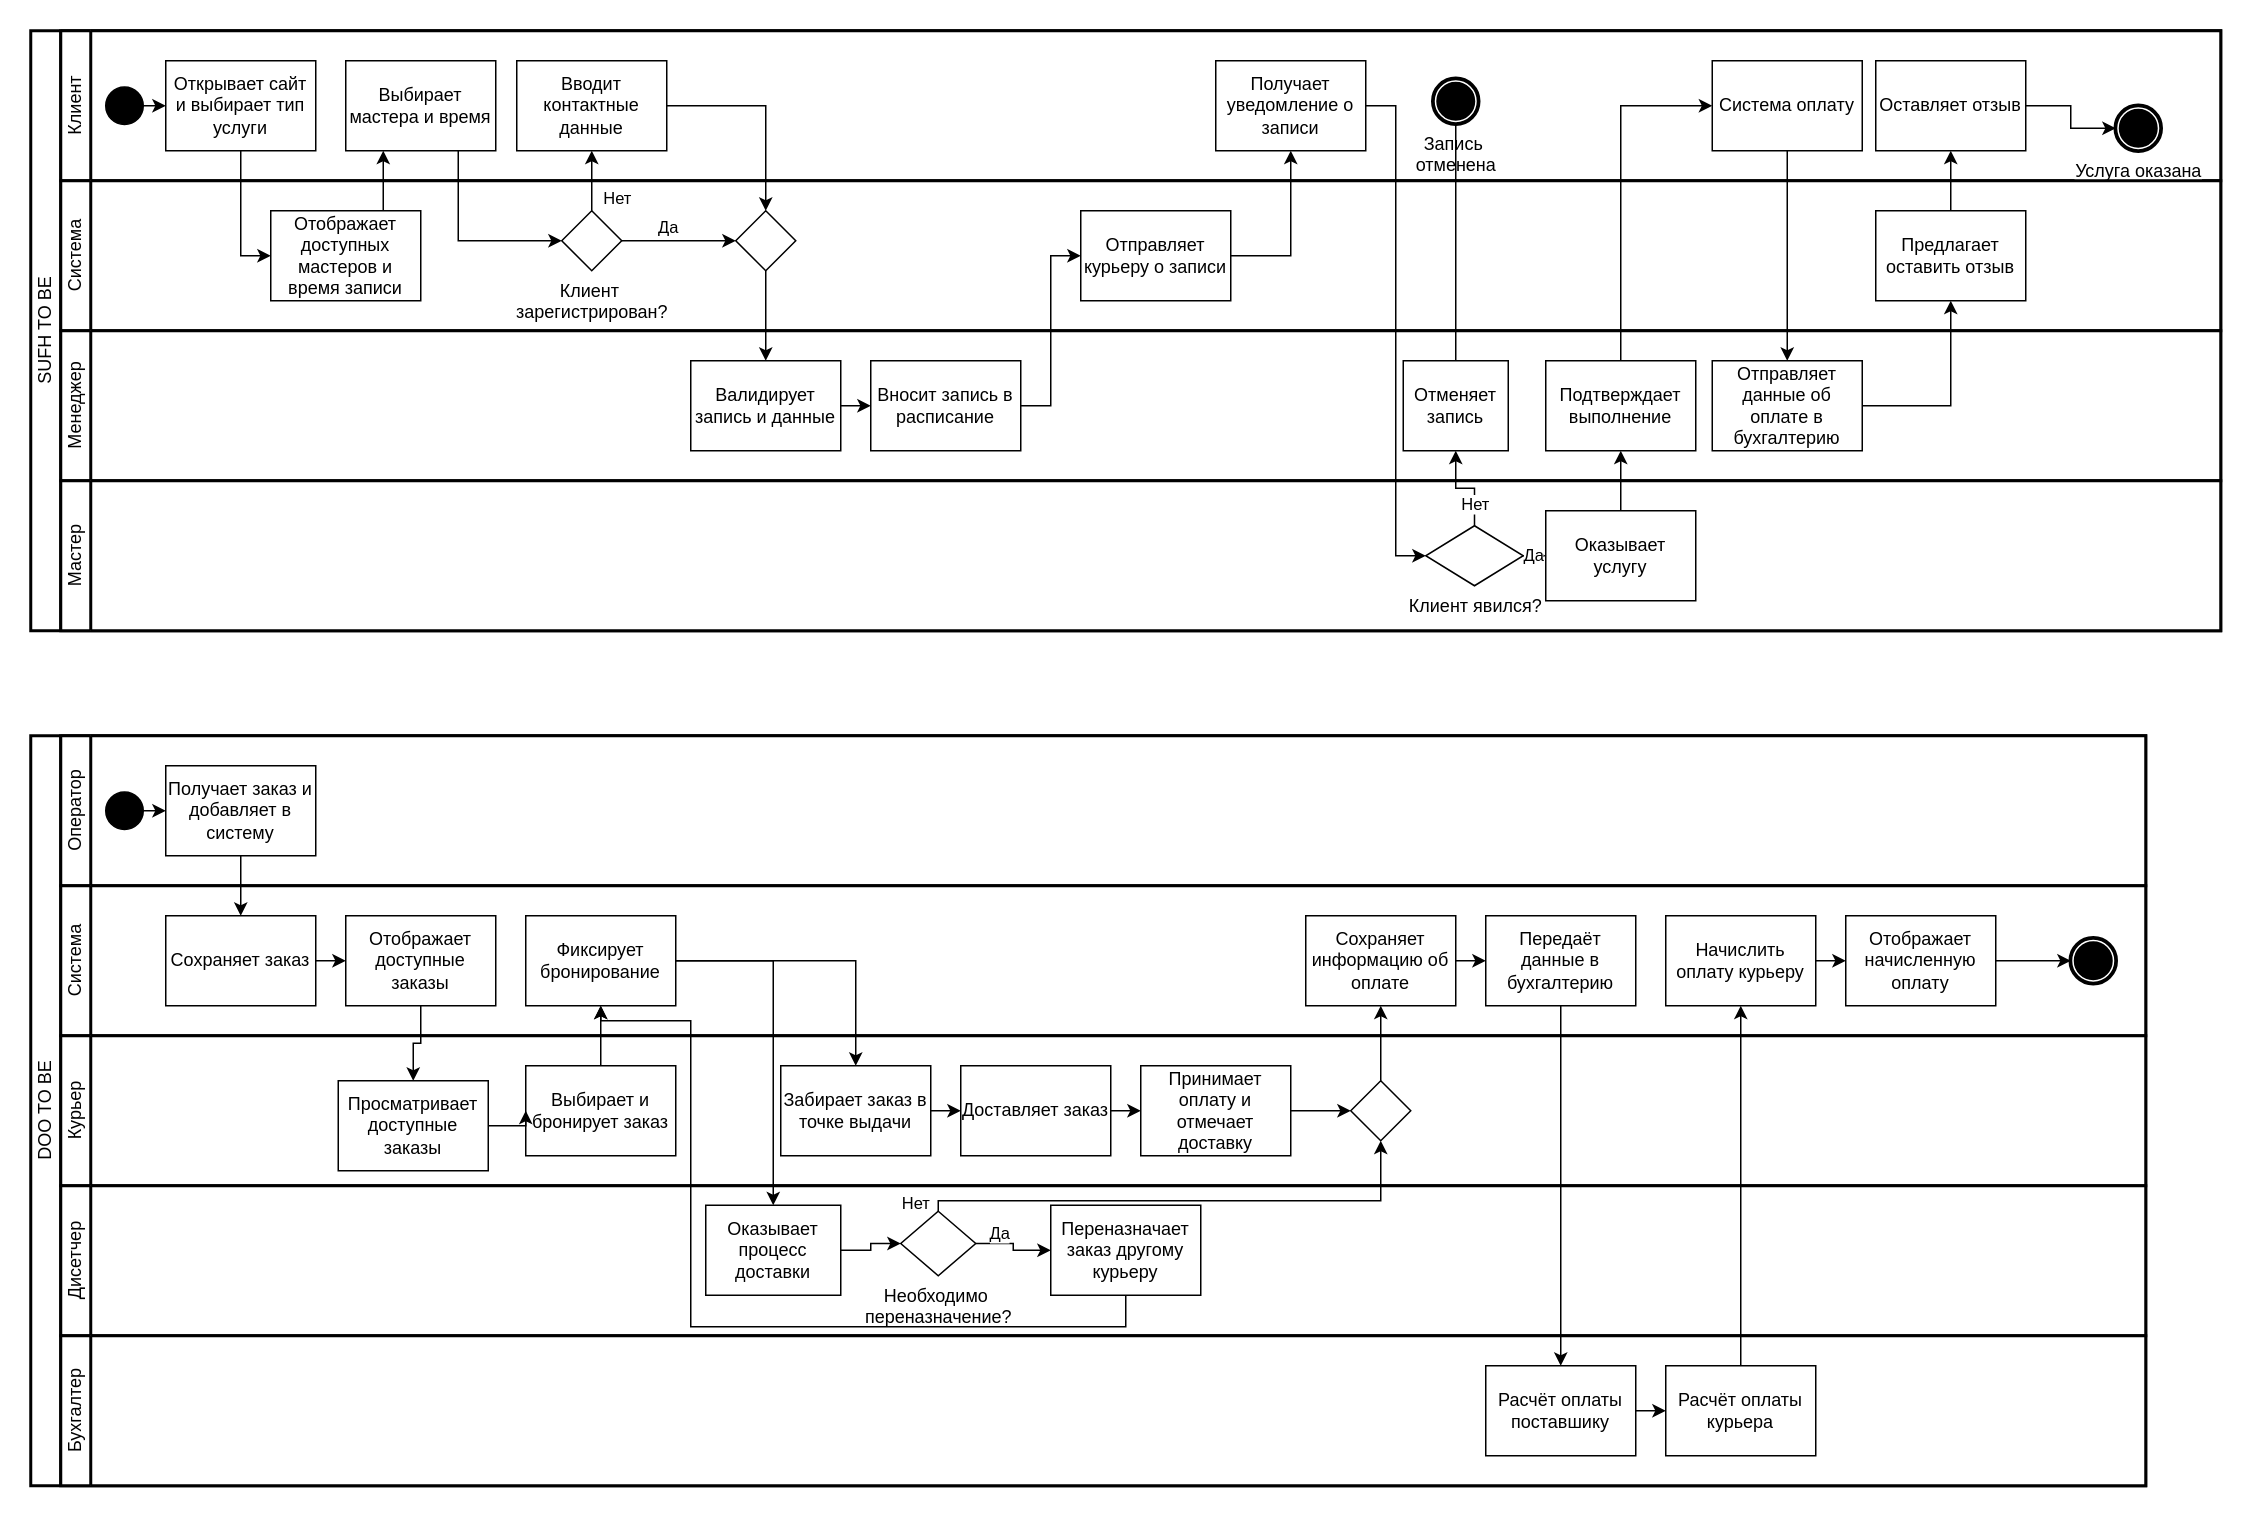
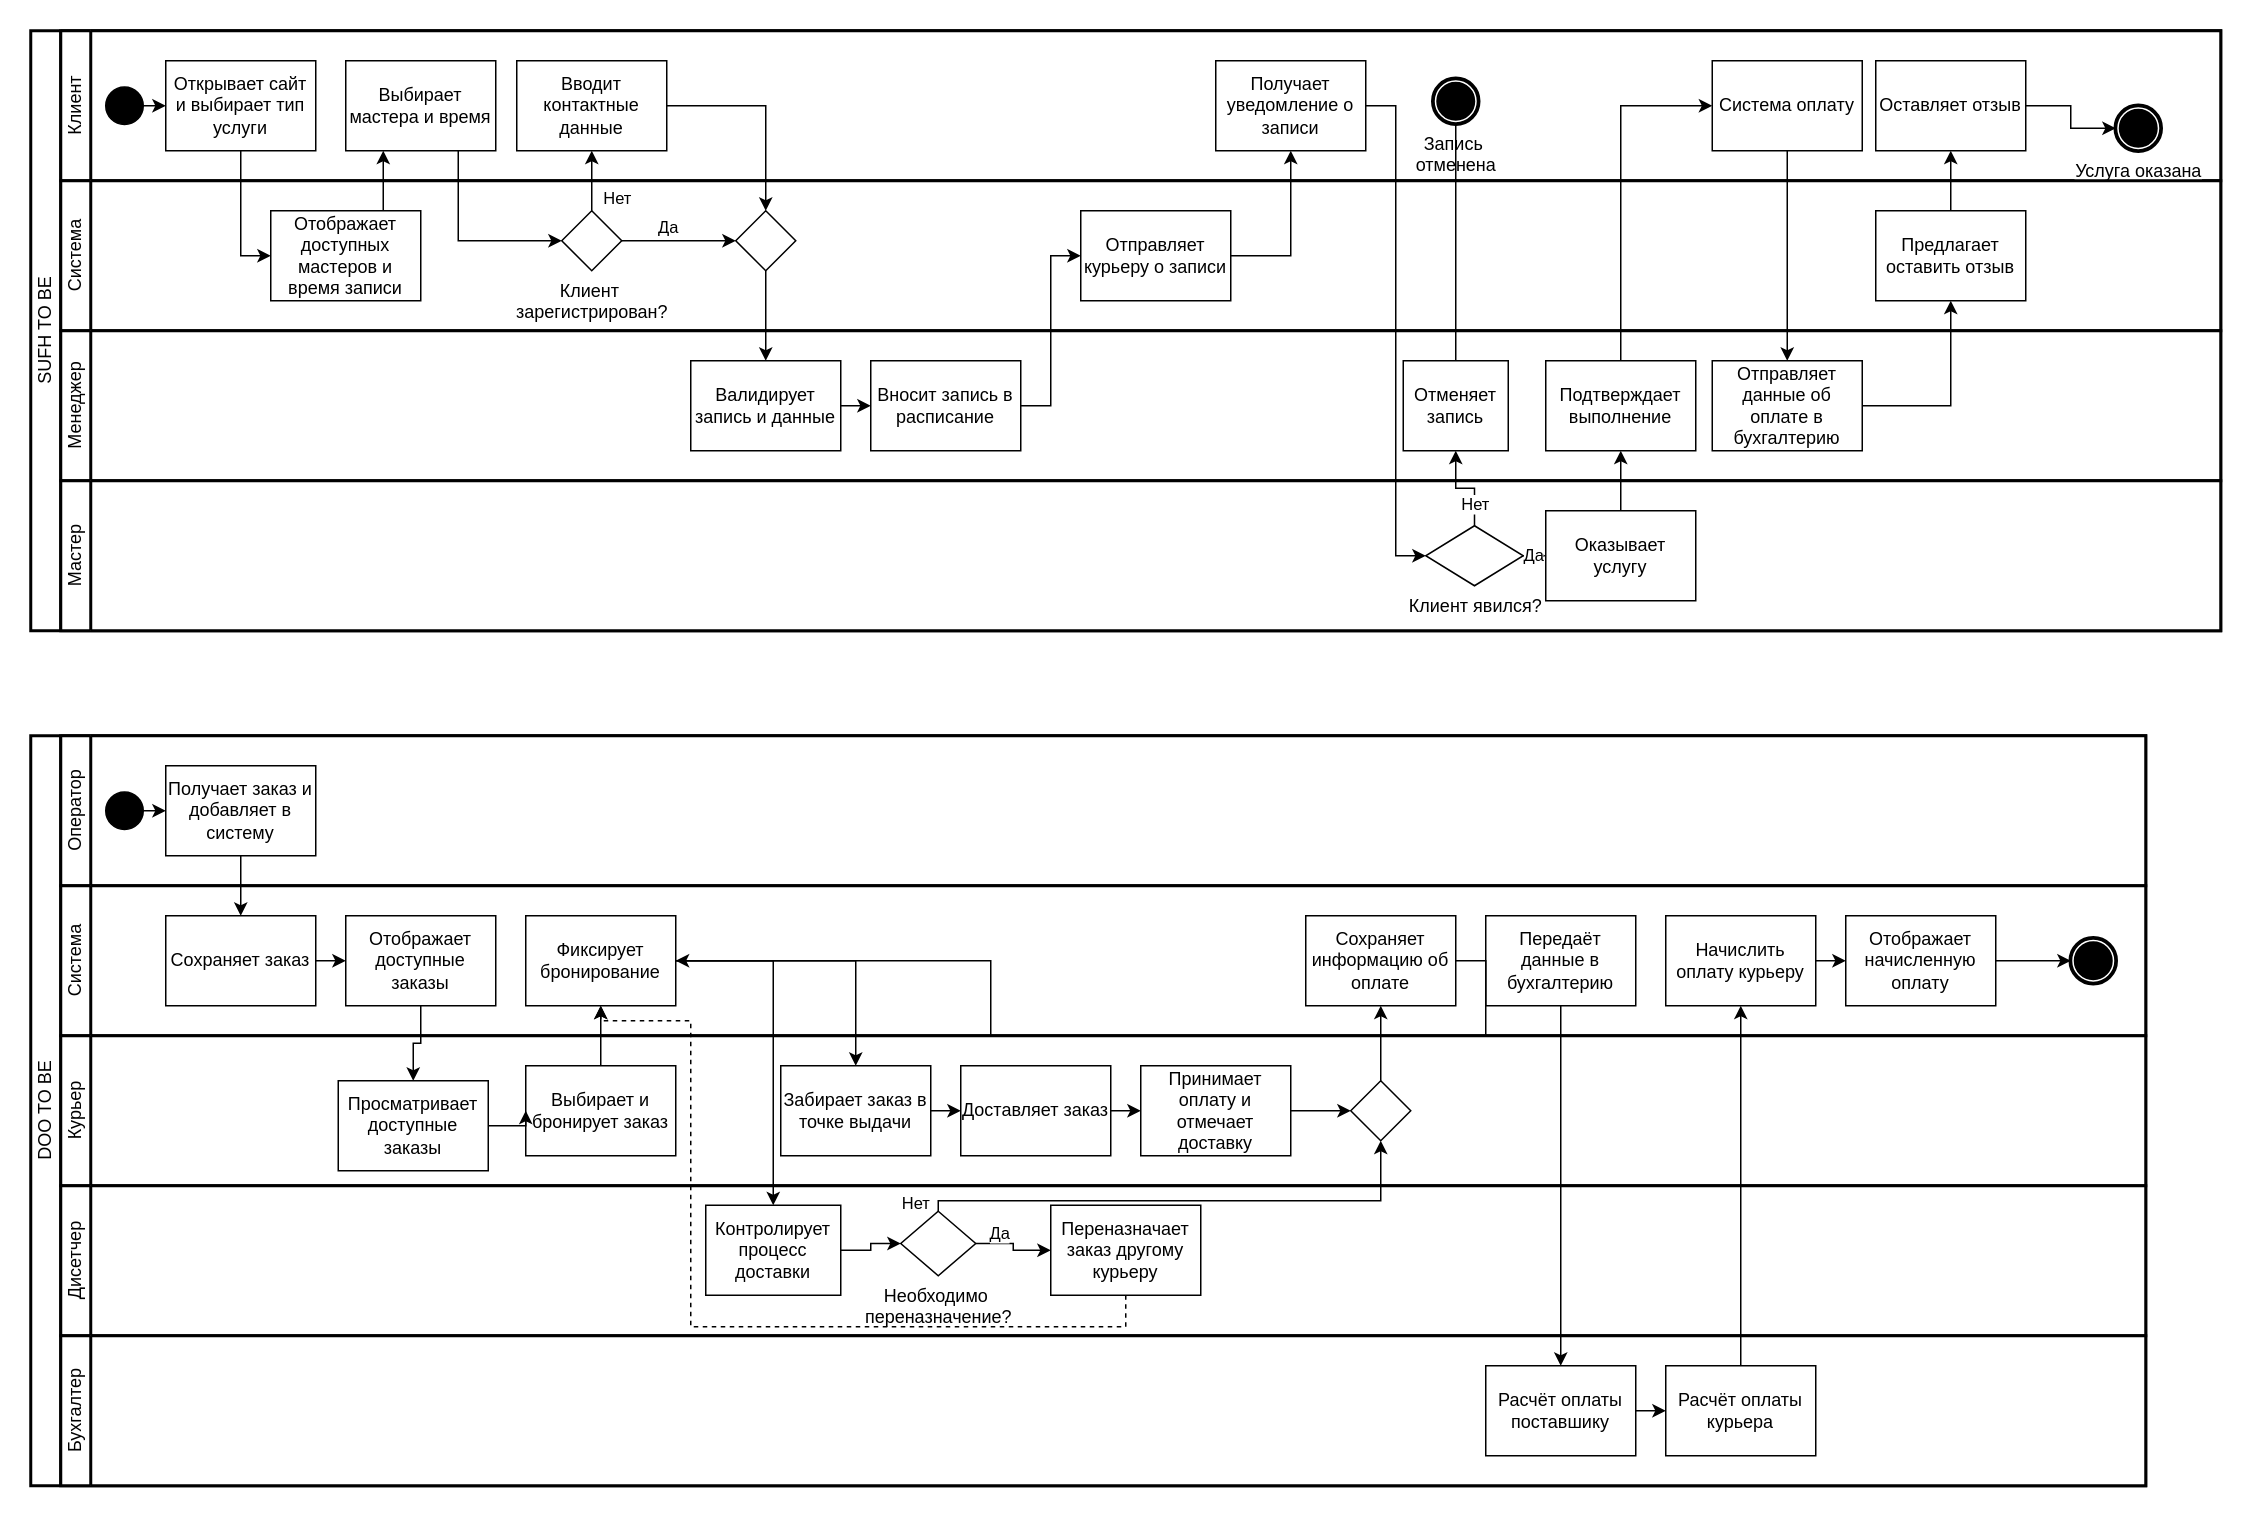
edge "Сохраняет информацию об оплате" -> "Передаёт данные в бухгалтерию": now "Сохраняет информацию об оплате" -> "Фиксирует бронирование"
node "Оказывает процесс доставки": label "Оказывает процесс доставки" -> "Контролирует процесс доставки"
edge "Переназначает заказ другому курьеру" -> "Фиксирует бронирование": style solid -> dashed
